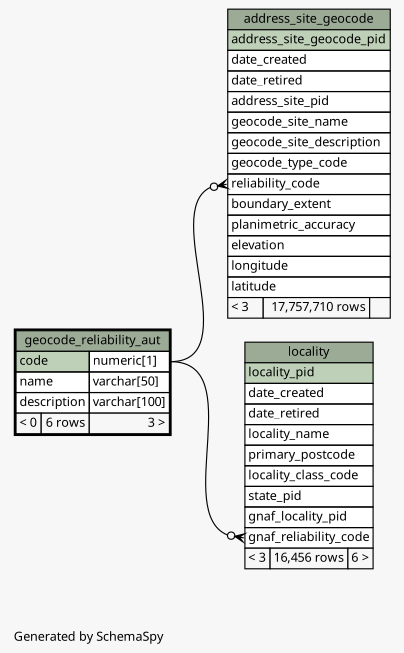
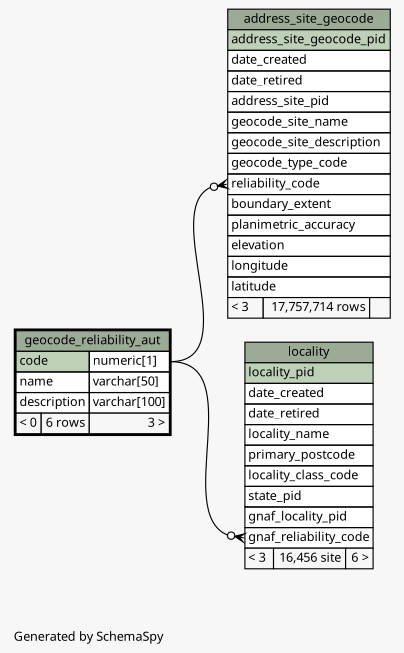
node "address_site_geocode": text "17,757,710 rows" -> "17,757,714 rows"
node "locality": text "16,456 rows" -> "16,456 site"
